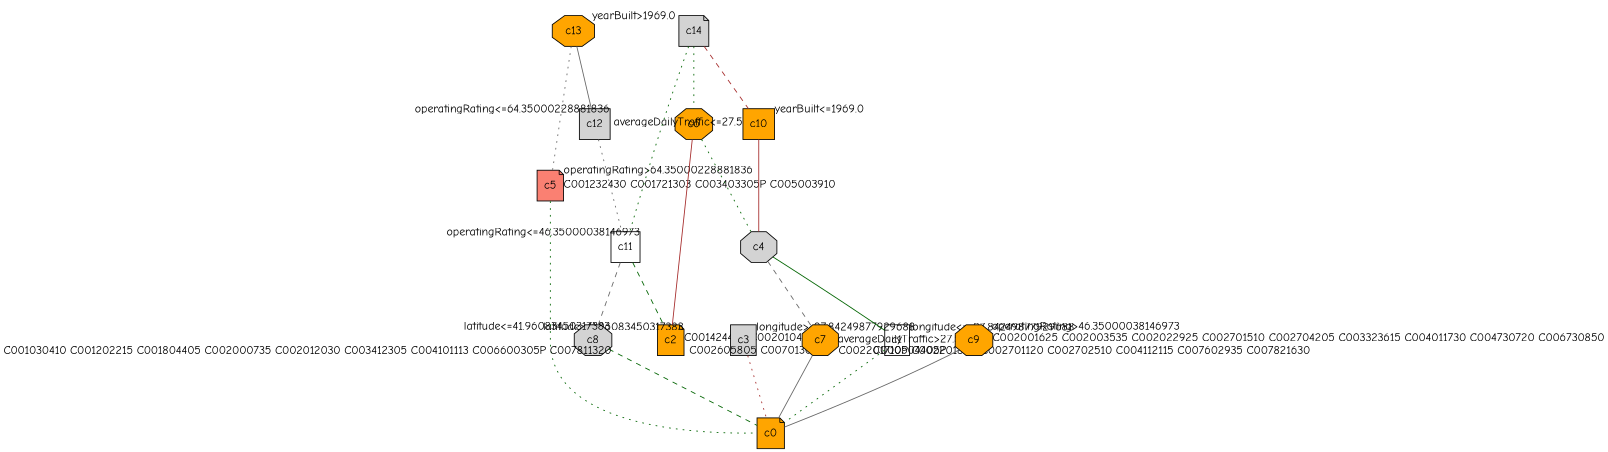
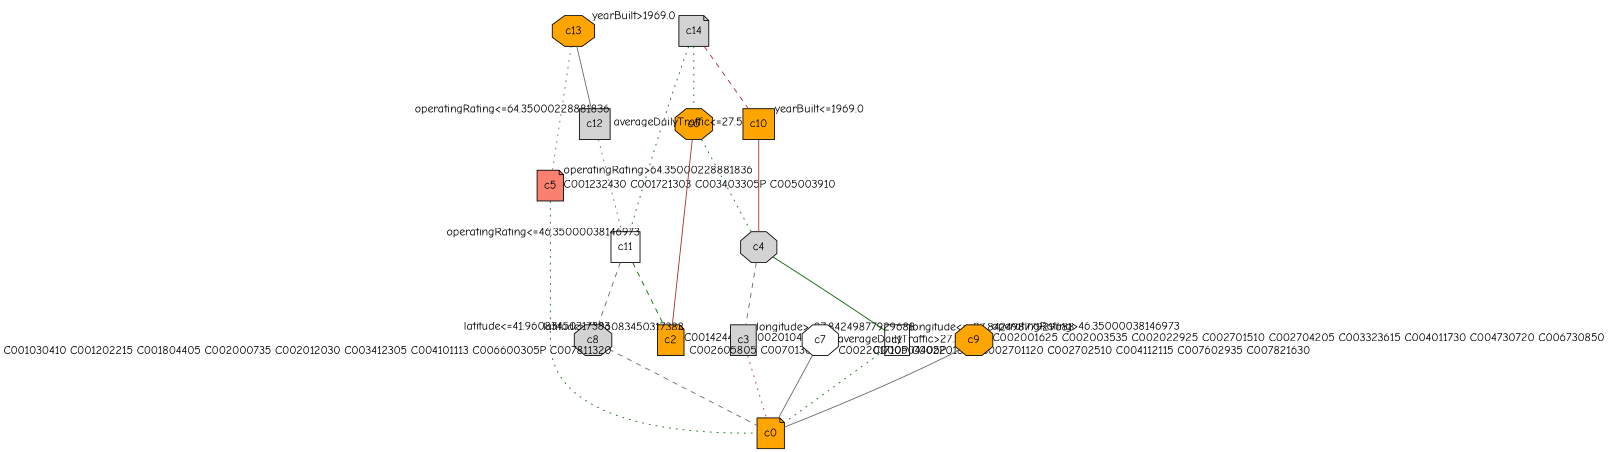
edge "c4" -- "c7": now "c4" -- "c3"
node "c7": fillcolor orange -> white
edge "c8" -- "c0": color darkgreen -> gray40
